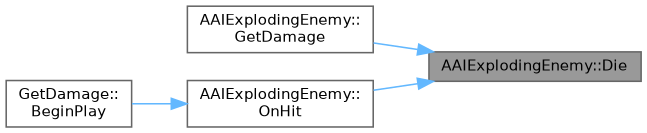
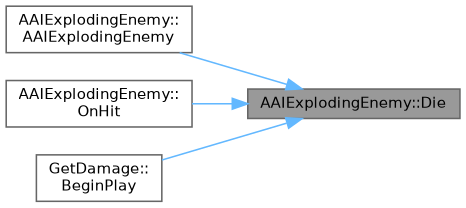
node "AAIExplodingEnemy:: GetDamage": label "AAIExplodingEnemy:: GetDamage" -> "AAIExplodingEnemy:: AAIExplodingEnemy"
edge "GetDamage:: BeginPlay" -> "AAIExplodingEnemy:: OnHit": now "GetDamage:: BeginPlay" -> "AAIExplodingEnemy::Die"
